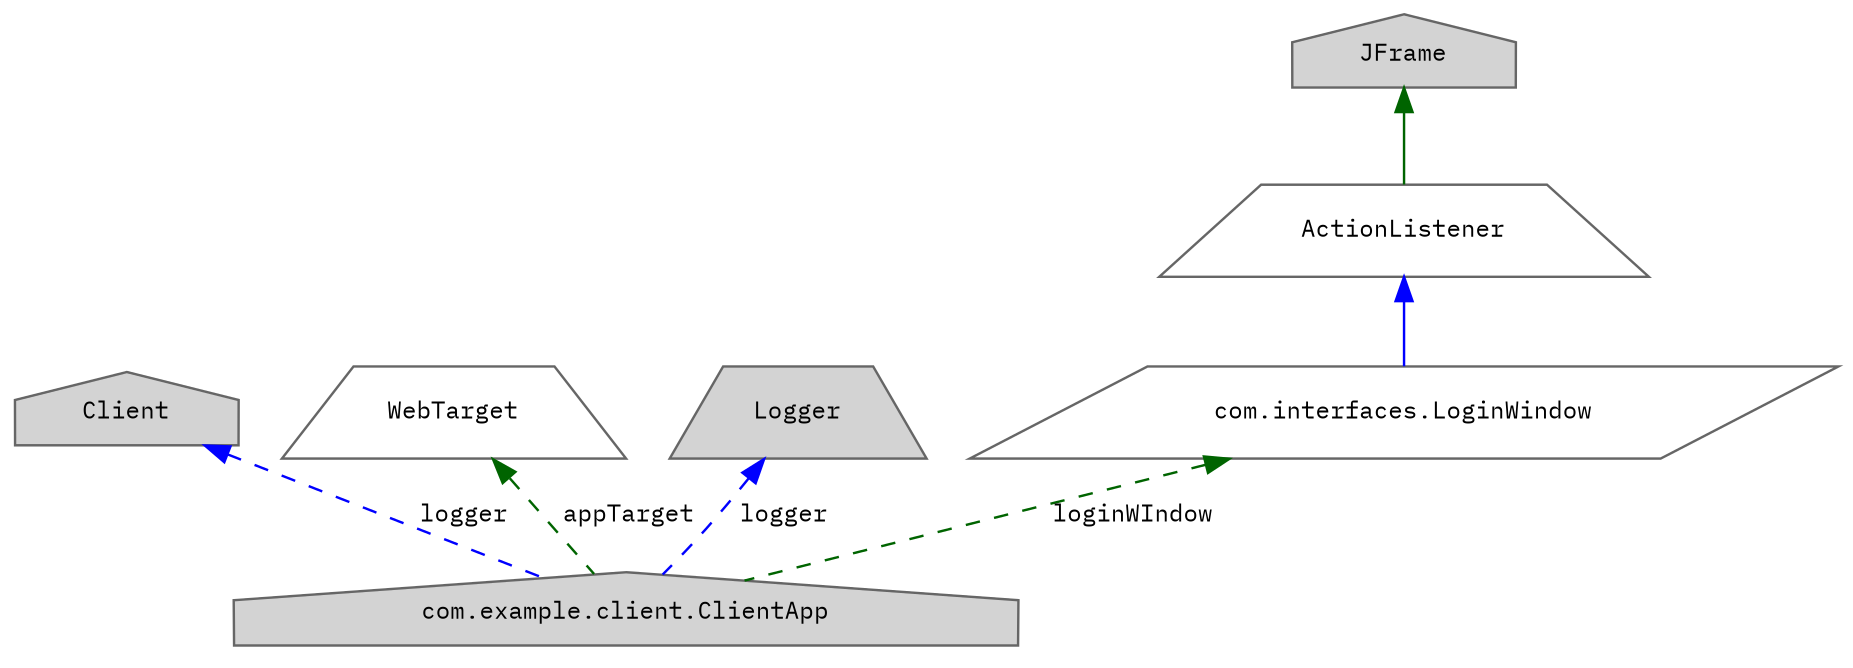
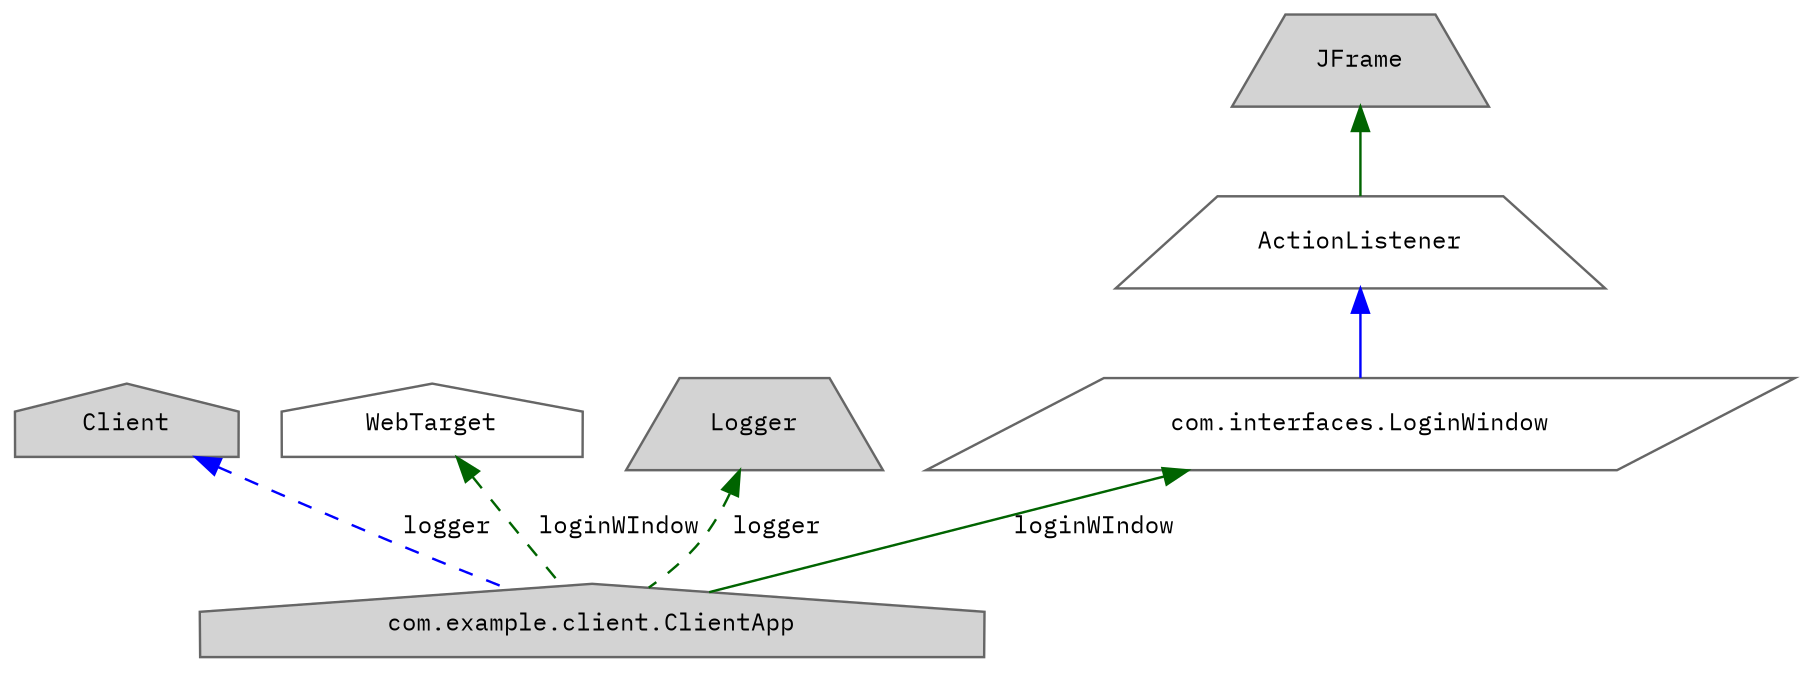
node "JFrame": shape house -> trapezium
node "WebTarget": shape trapezium -> house
edge "com.example.client.ClientApp" -> "WebTarget": label " appTarget" -> " loginWIndow"
edge "com.example.client.ClientApp" -> "com.interfaces.LoginWindow": style dashed -> solid
edge "com.example.client.ClientApp" -> "Logger": color blue -> darkgreen
